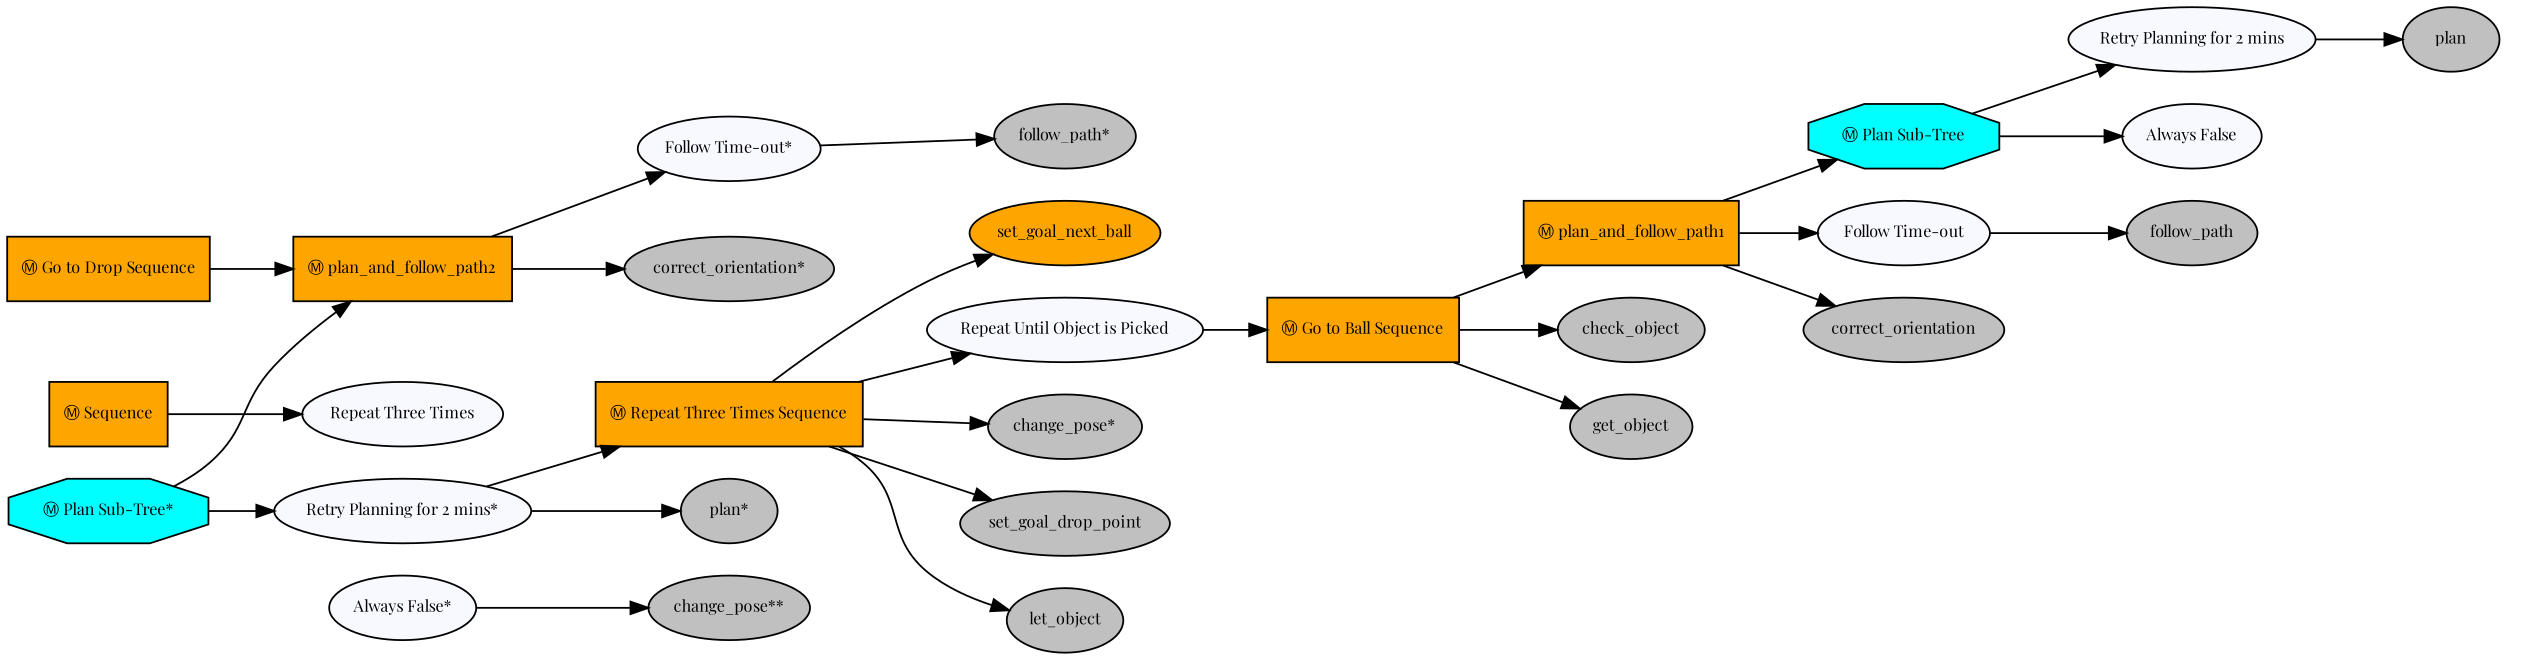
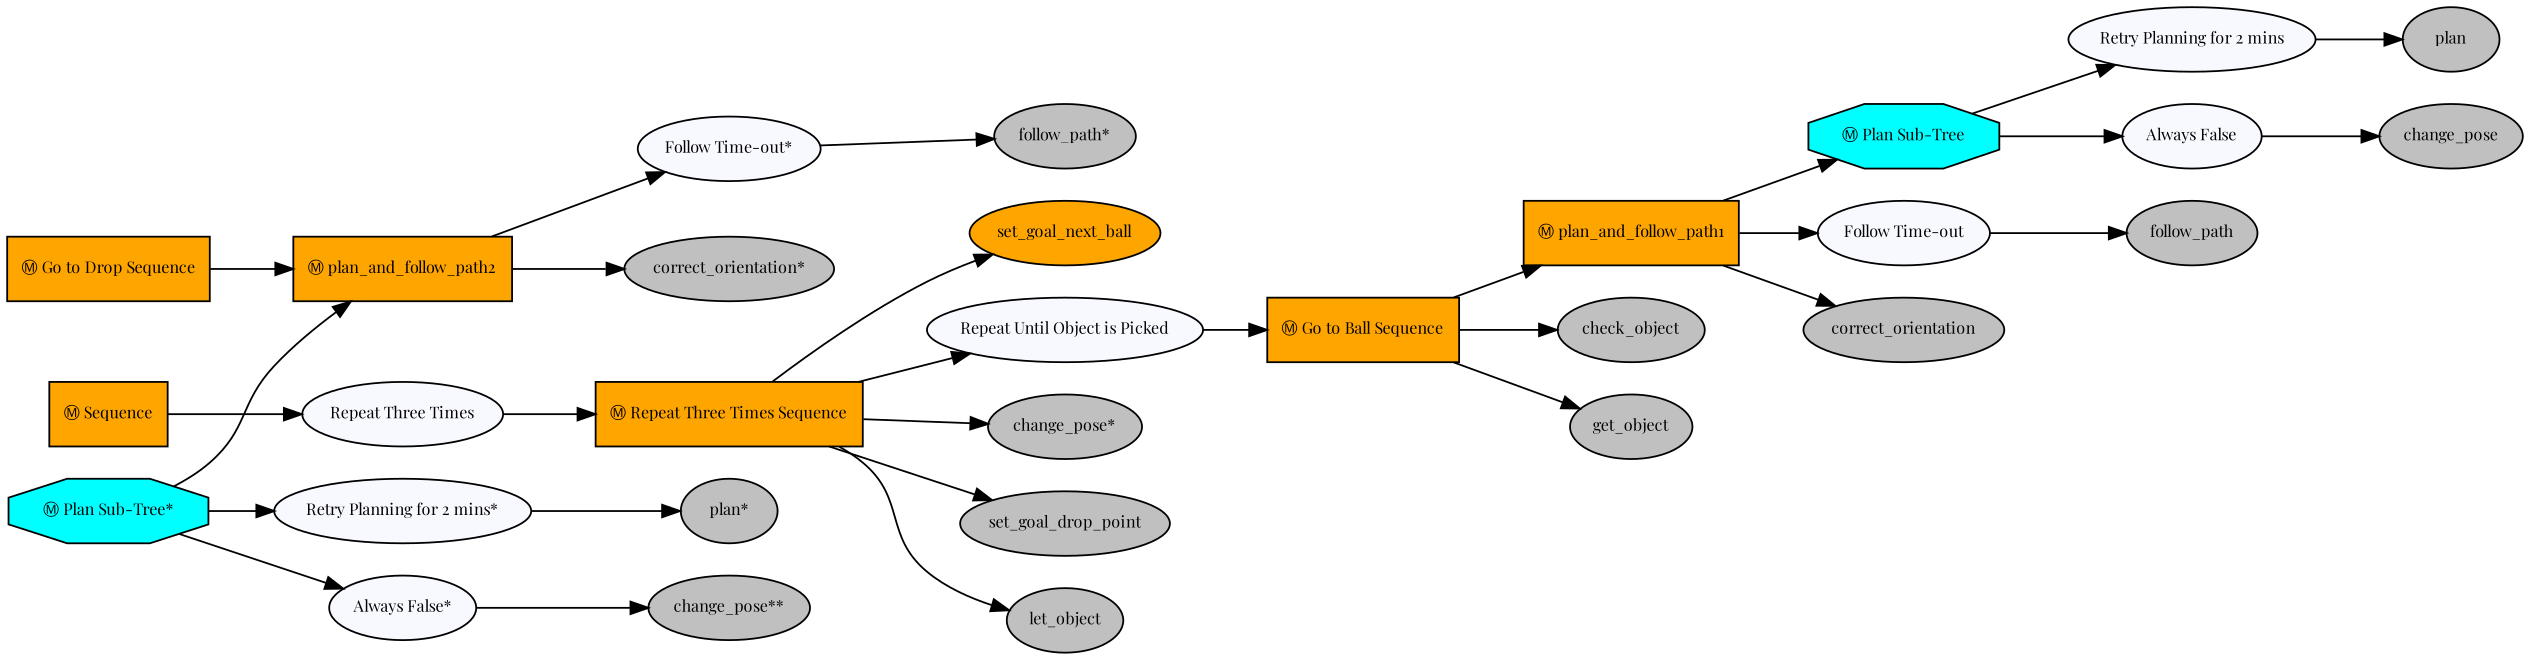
node "change_pose": added
edge "Retry Planning for 2 mins*" -> "Ⓜ Repeat Three Times Sequence": now "Repeat Three Times" -> "Ⓜ Repeat Three Times Sequence"
edge "Ⓜ Plan Sub-Tree*" -> "Always False*": added
